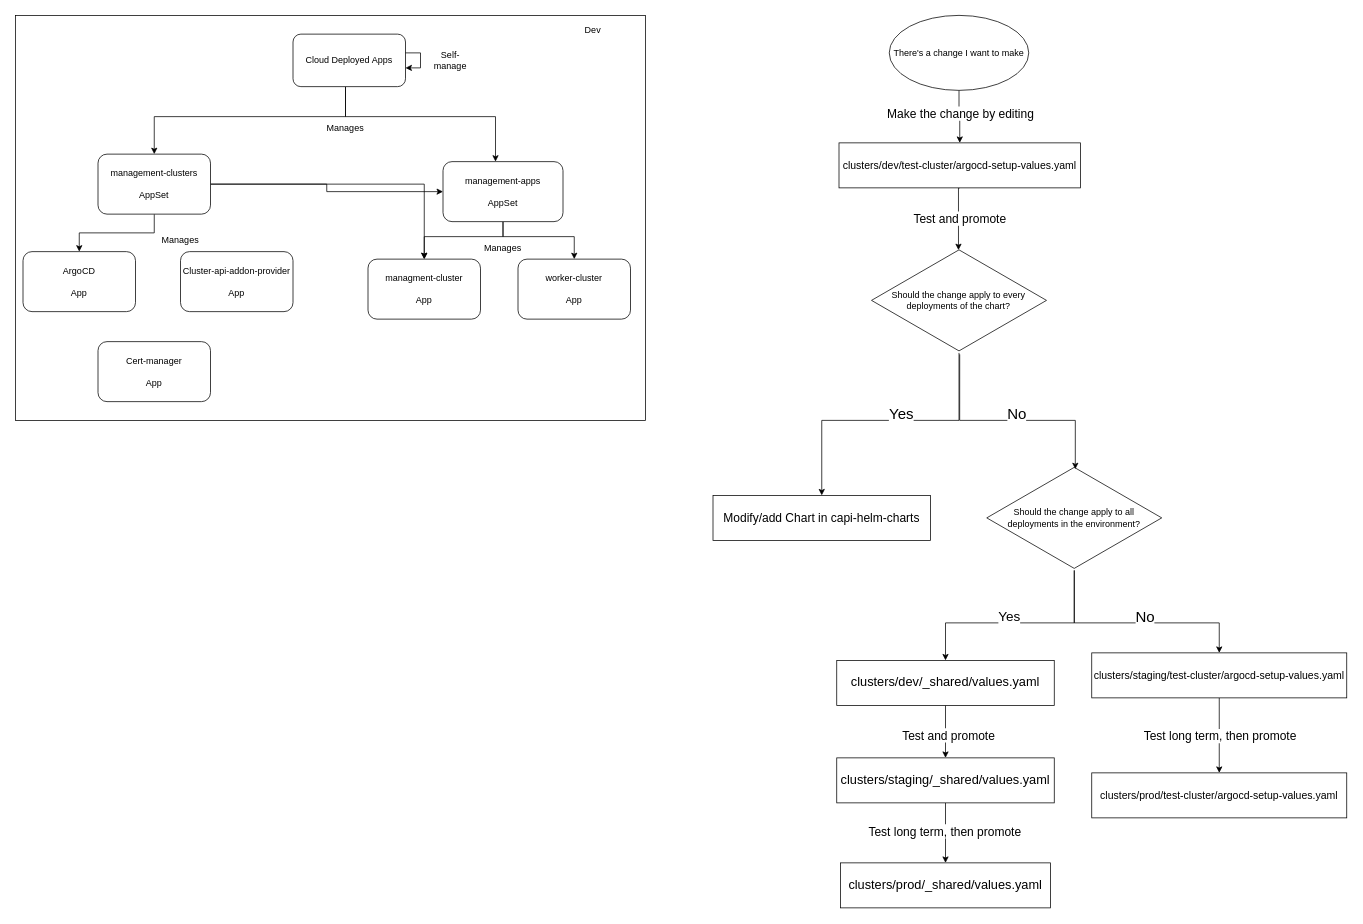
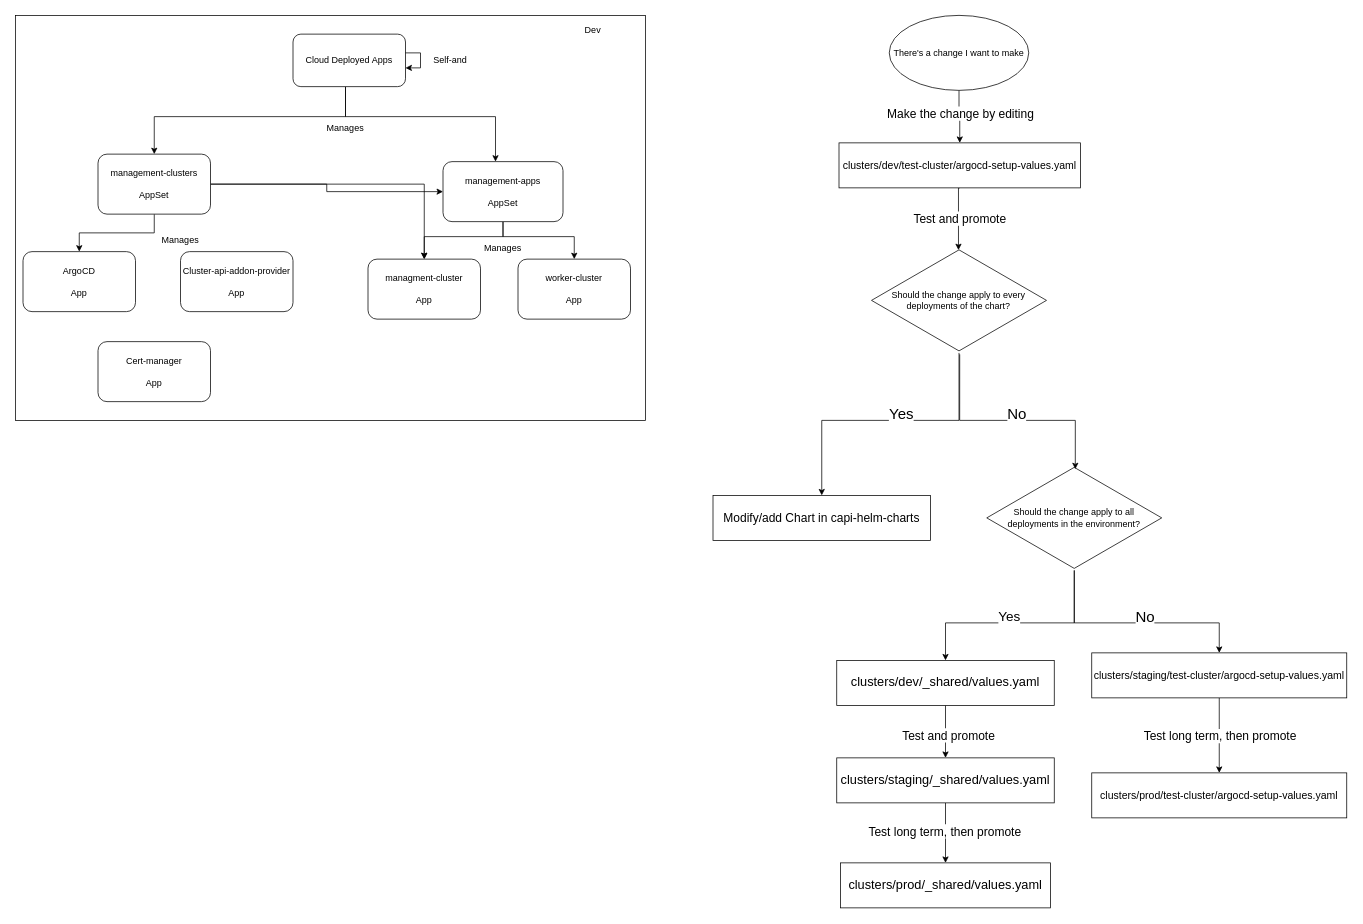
node "Self-manage": label "Self-manage" -> "Self-and"
